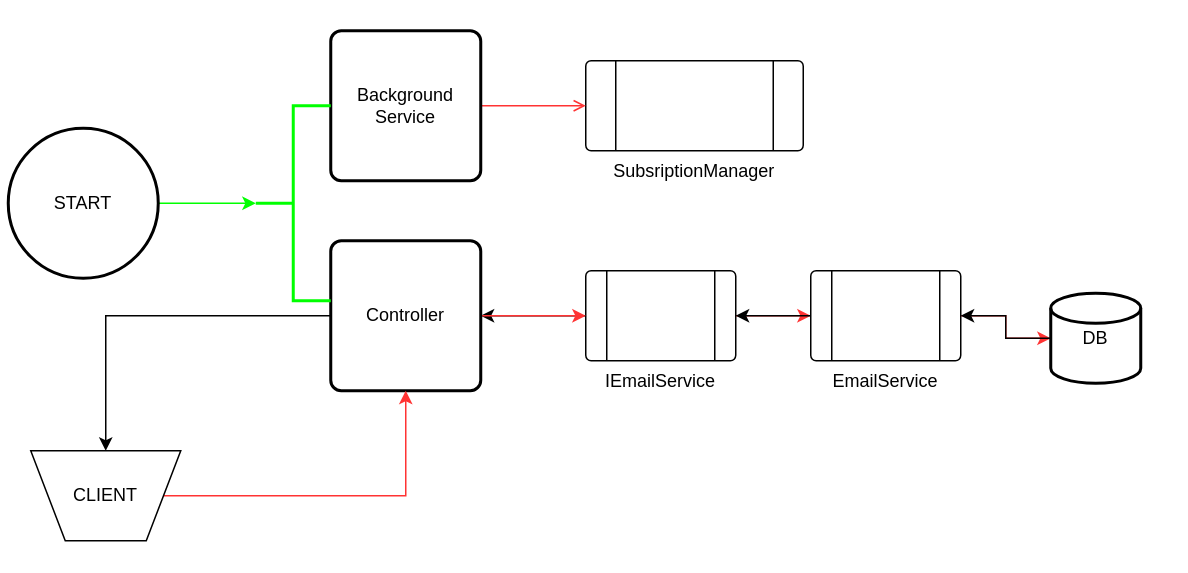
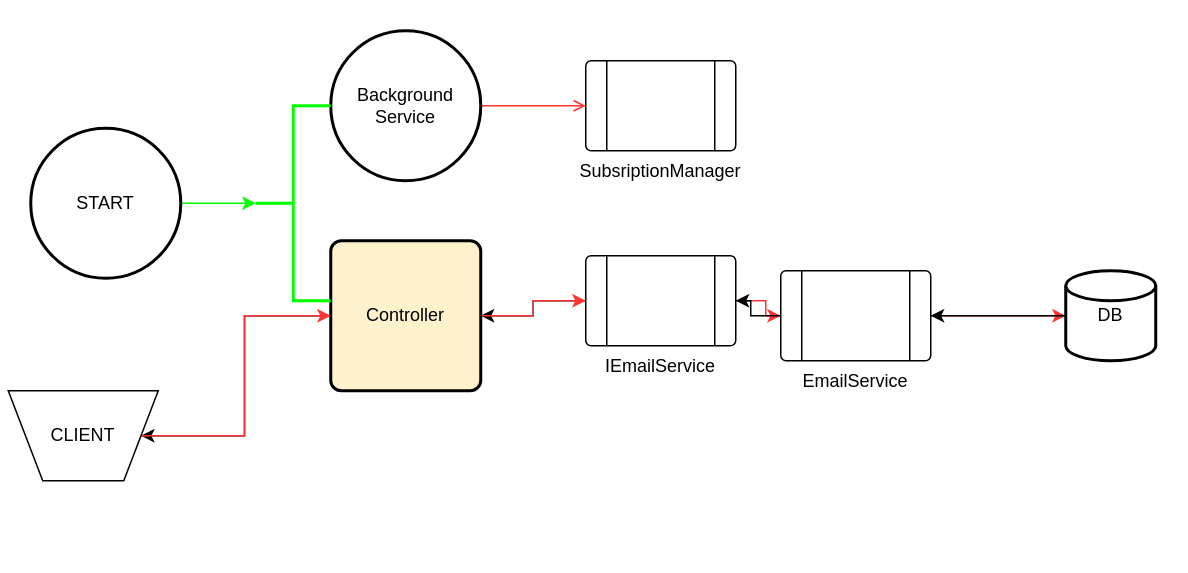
node "Background Service": shape rounded rectangle -> ellipse
node "SubsriptionManager": size 218x90 -> 150x90
node "START": moved (83, 203) -> (106, 203)
node "Controller": fillcolor #ffffff -> #fff2cc
node "IEmailService": moved (661, 316) -> (661, 301)
node "EmailService": moved (886, 316) -> (856, 316)
node "DB": moved (1096, 338) -> (1111, 316)
node "CLIENT": moved (106, 496) -> (83, 436)
